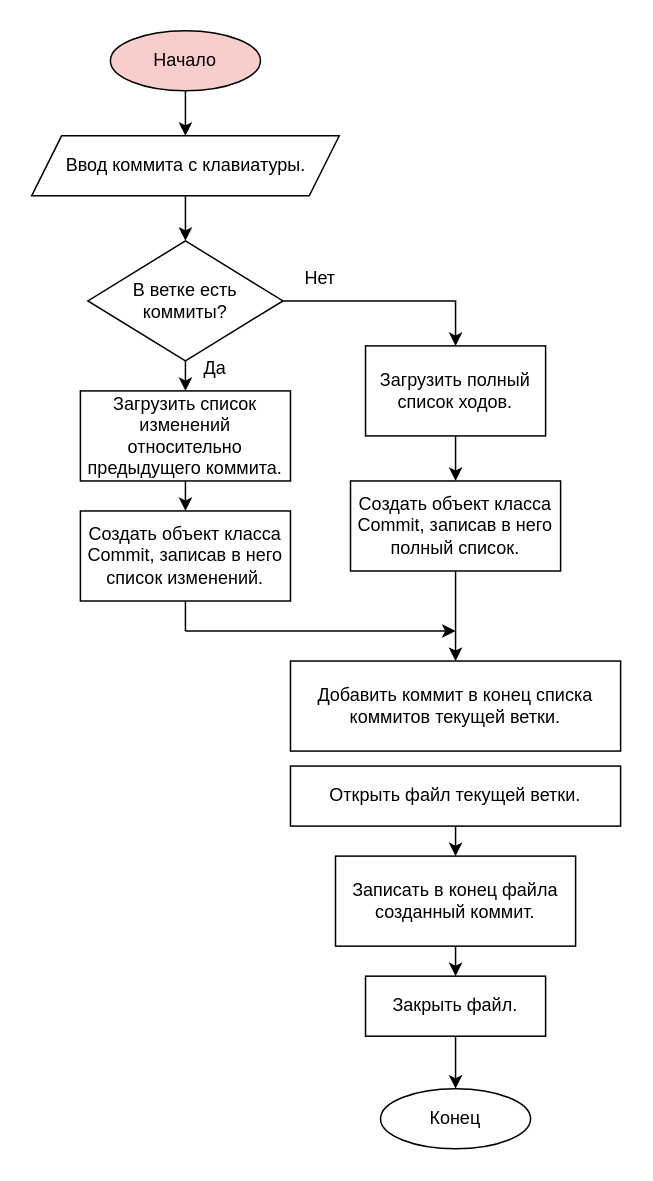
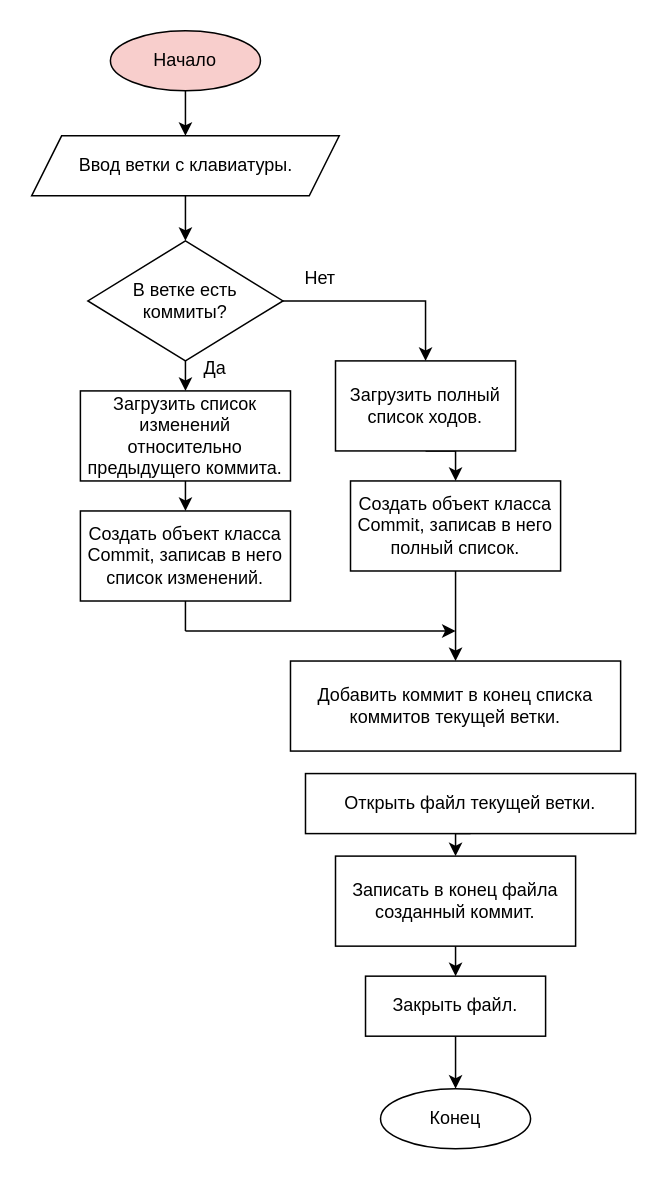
node "Ввод коммита с клавиатуры.": label "Ввод коммита с клавиатуры." -> "Ввод ветки с клавиатуры."
node "Загрузить полный список ходов.": moved (455, 391) -> (425, 406)
node "Открыть файл текущей ветки.": moved (455, 796) -> (470, 803)
